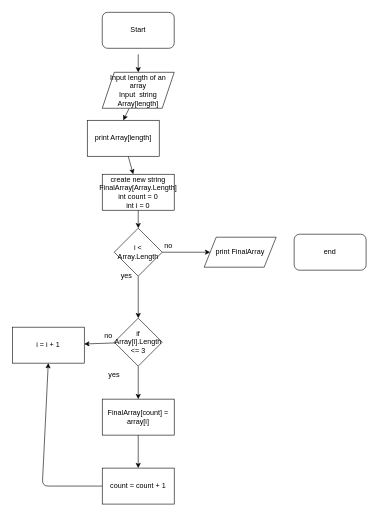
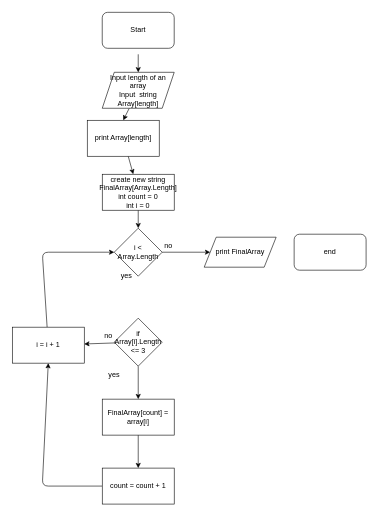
edge "i < Array.Length" -> "if Array[i].Length <= 3": removed
edge "i = i + 1" -> "i < Array.Length": added
